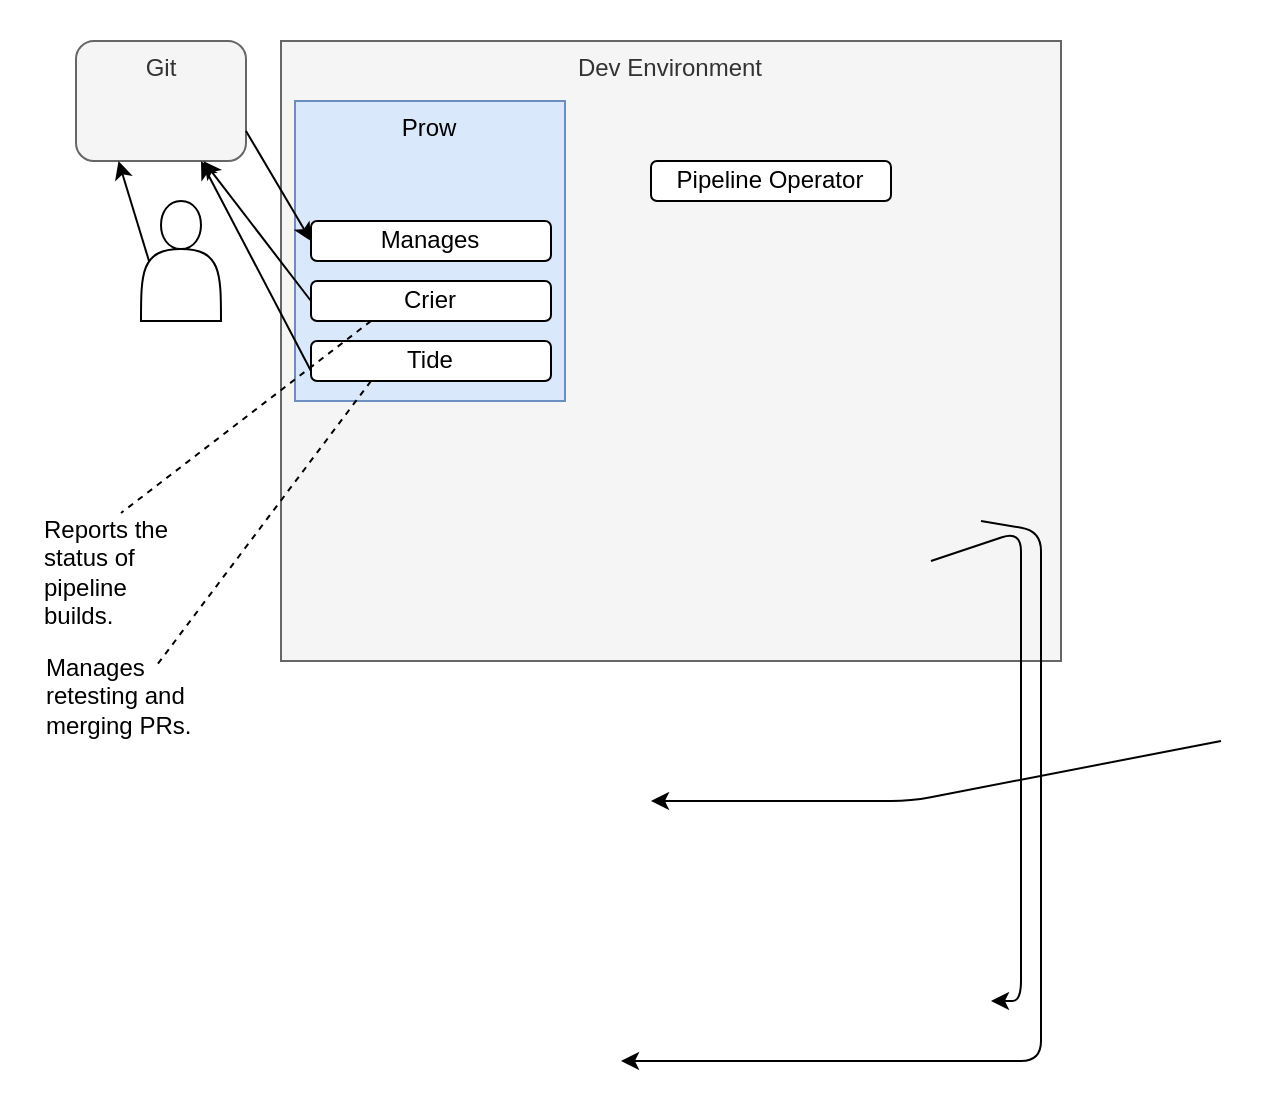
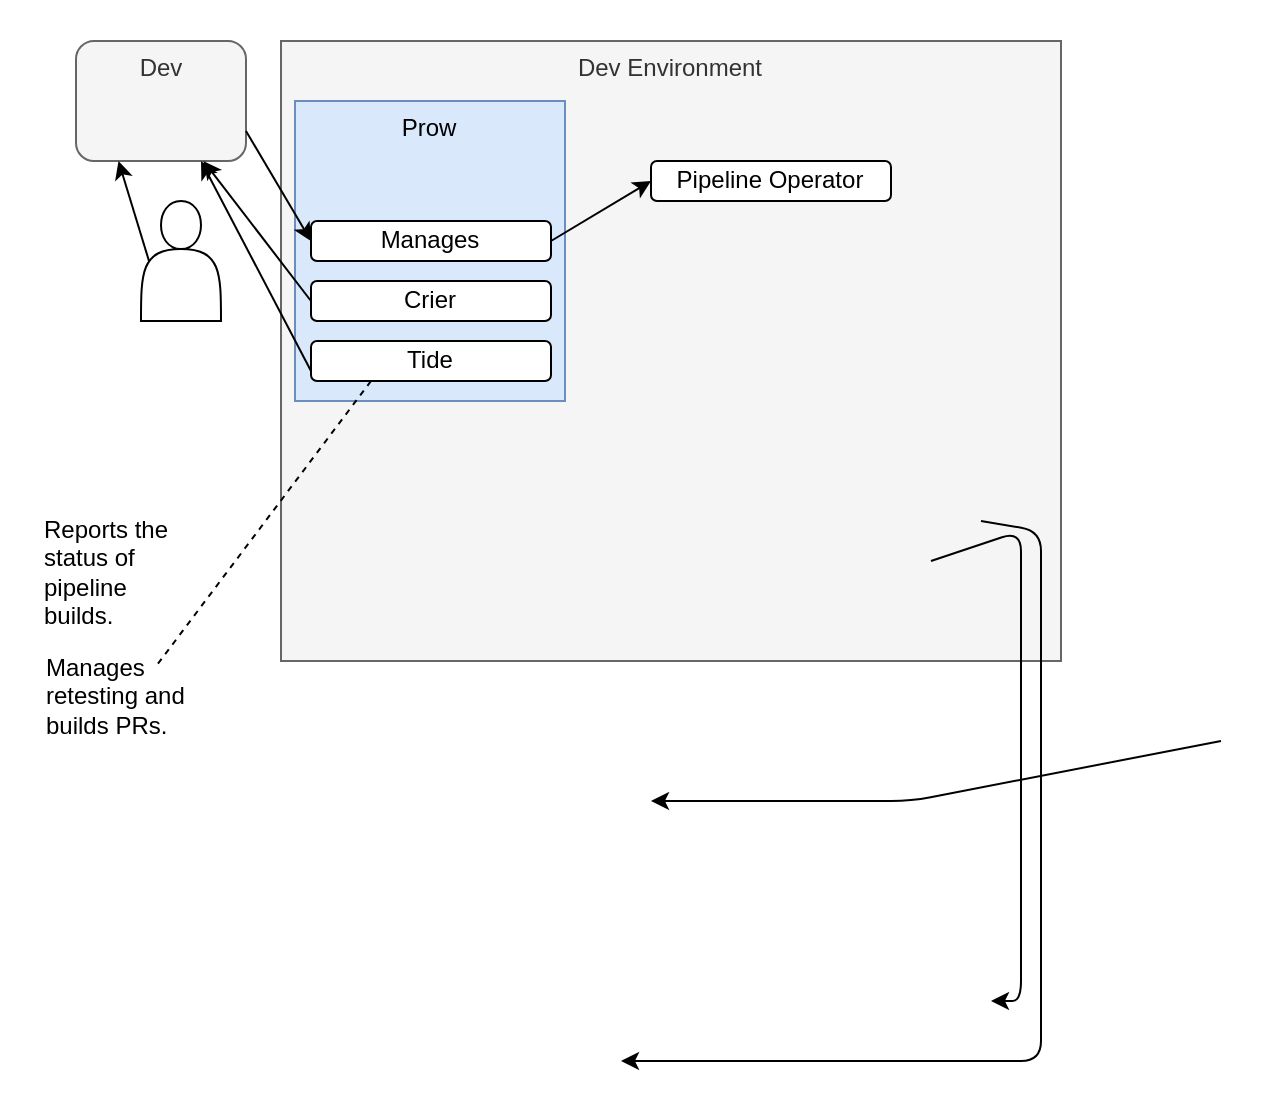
node "Git": label "Git" -> "Dev"
edge "Manages" -> "Pipeline Operator": added
edge "Crier" -- "Reports the status of pipeline builds.": removed
node "Manages retesting and merging PRs.": label "Manages retesting and merging PRs." -> "Manages retesting and builds PRs."
